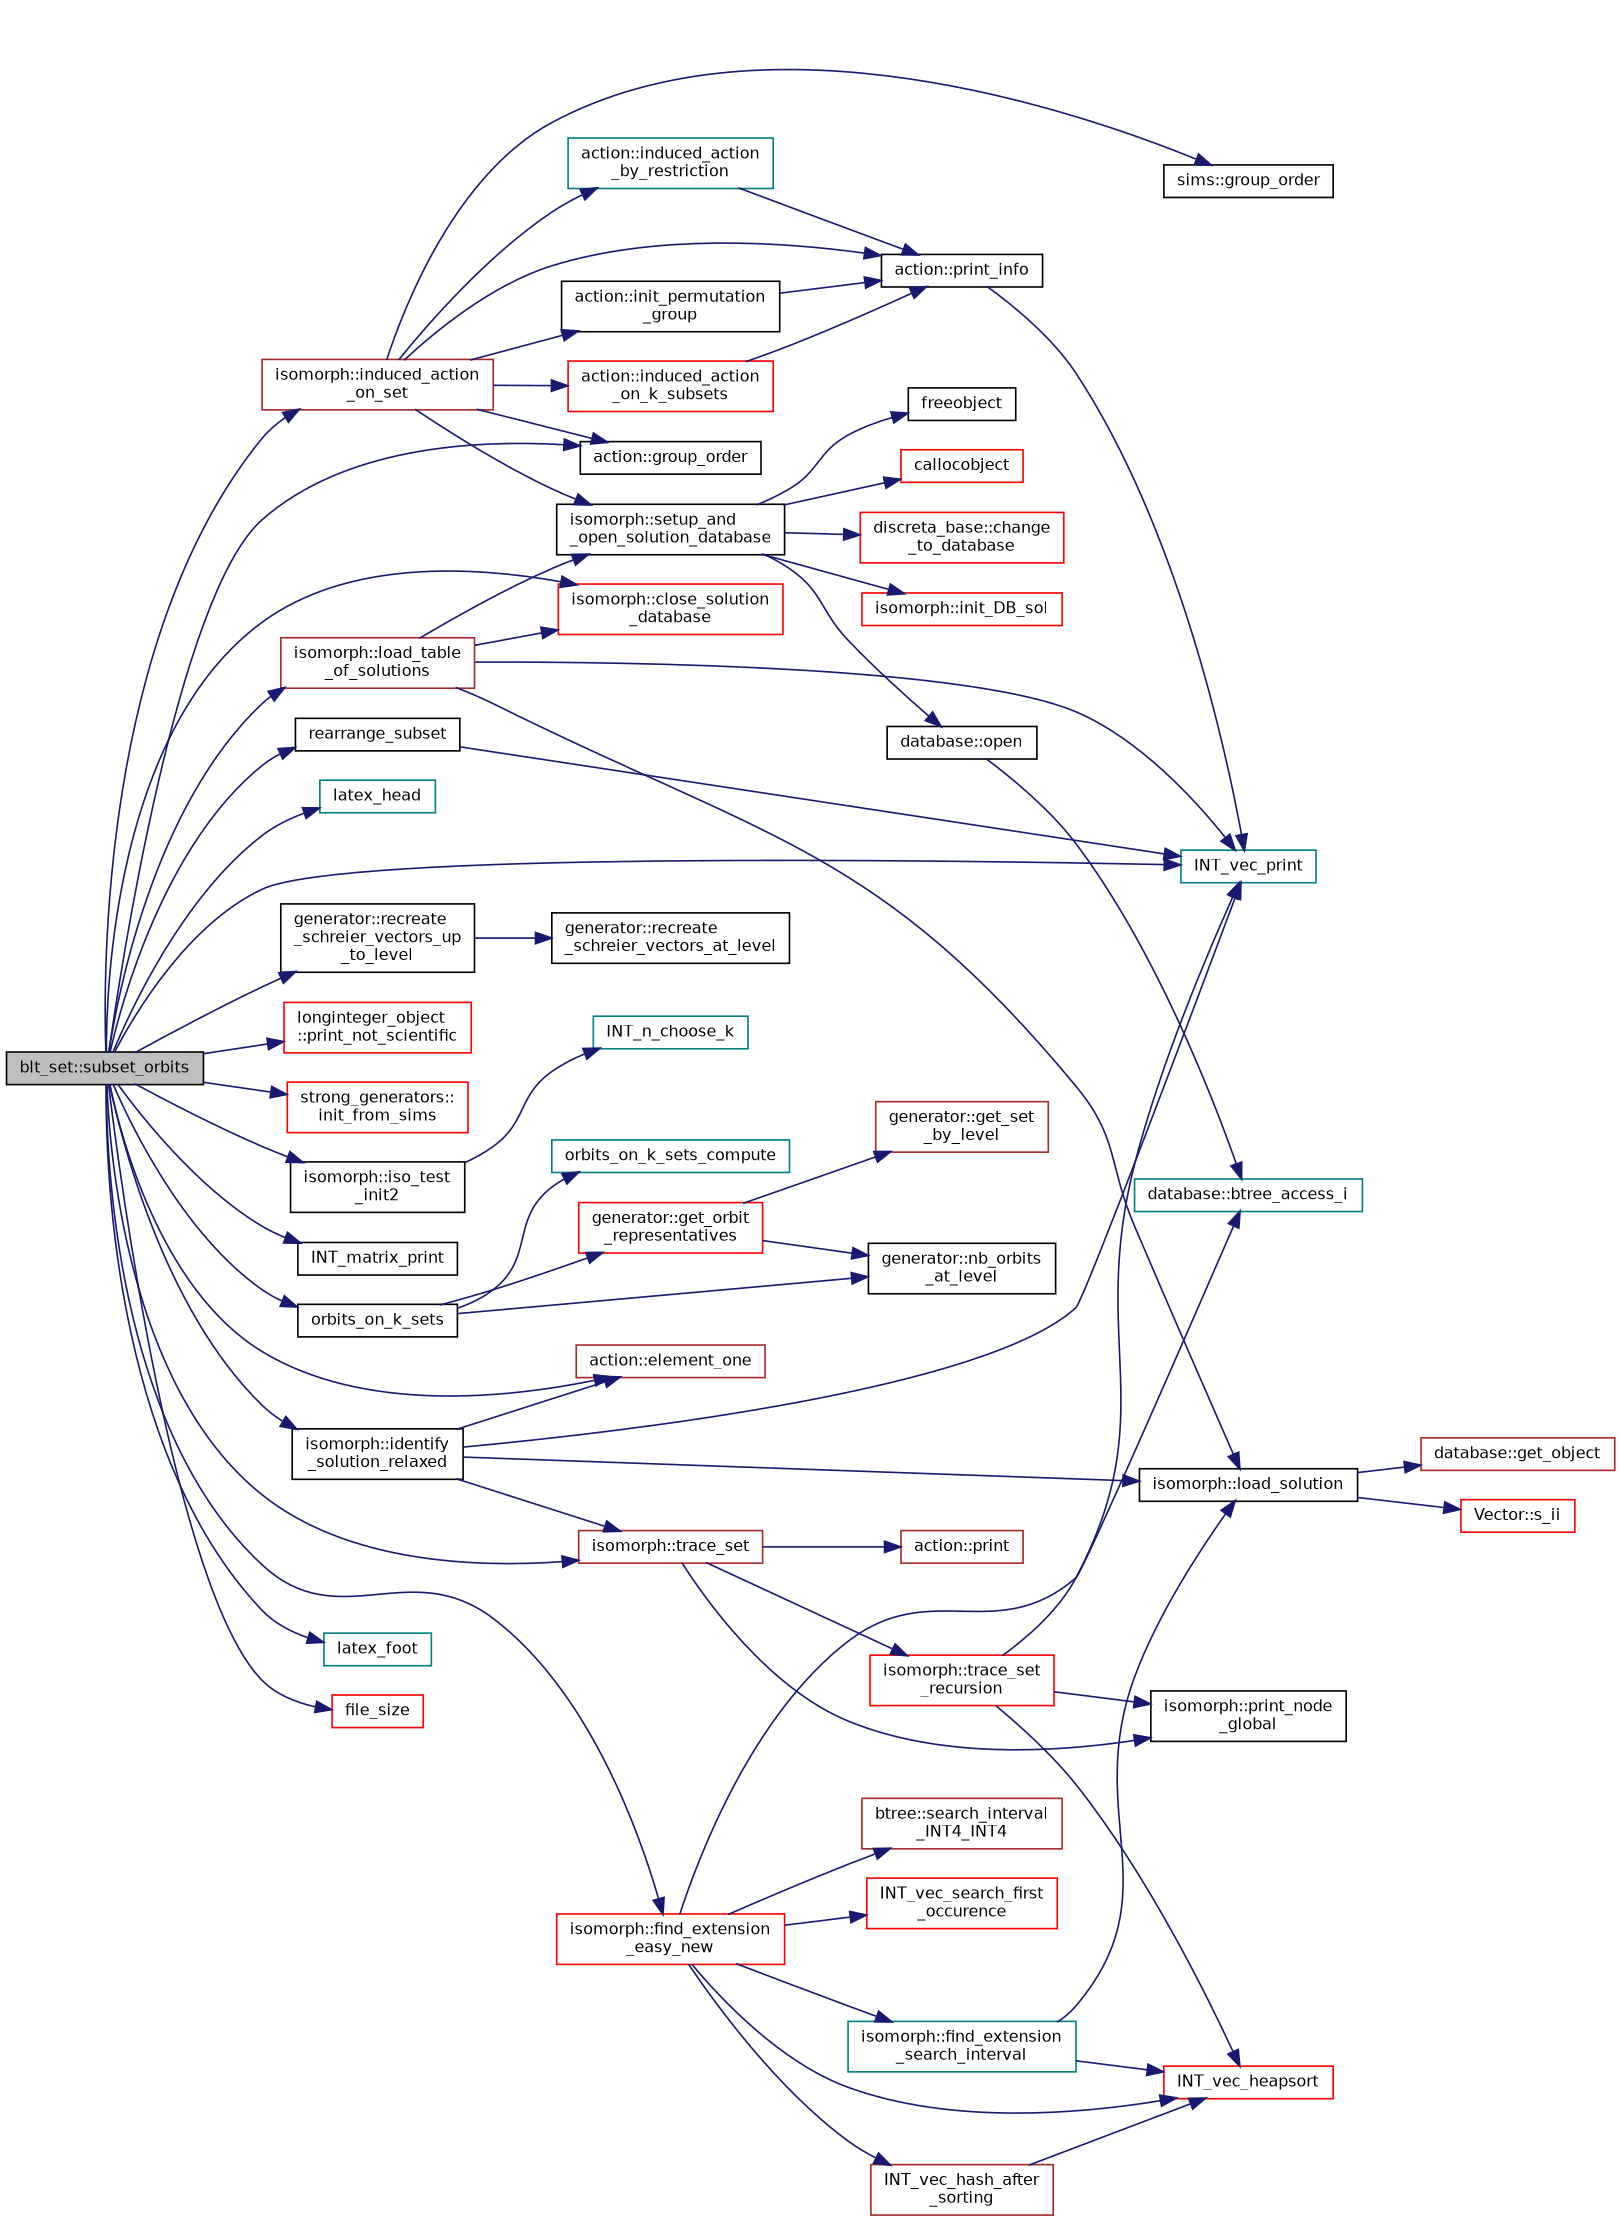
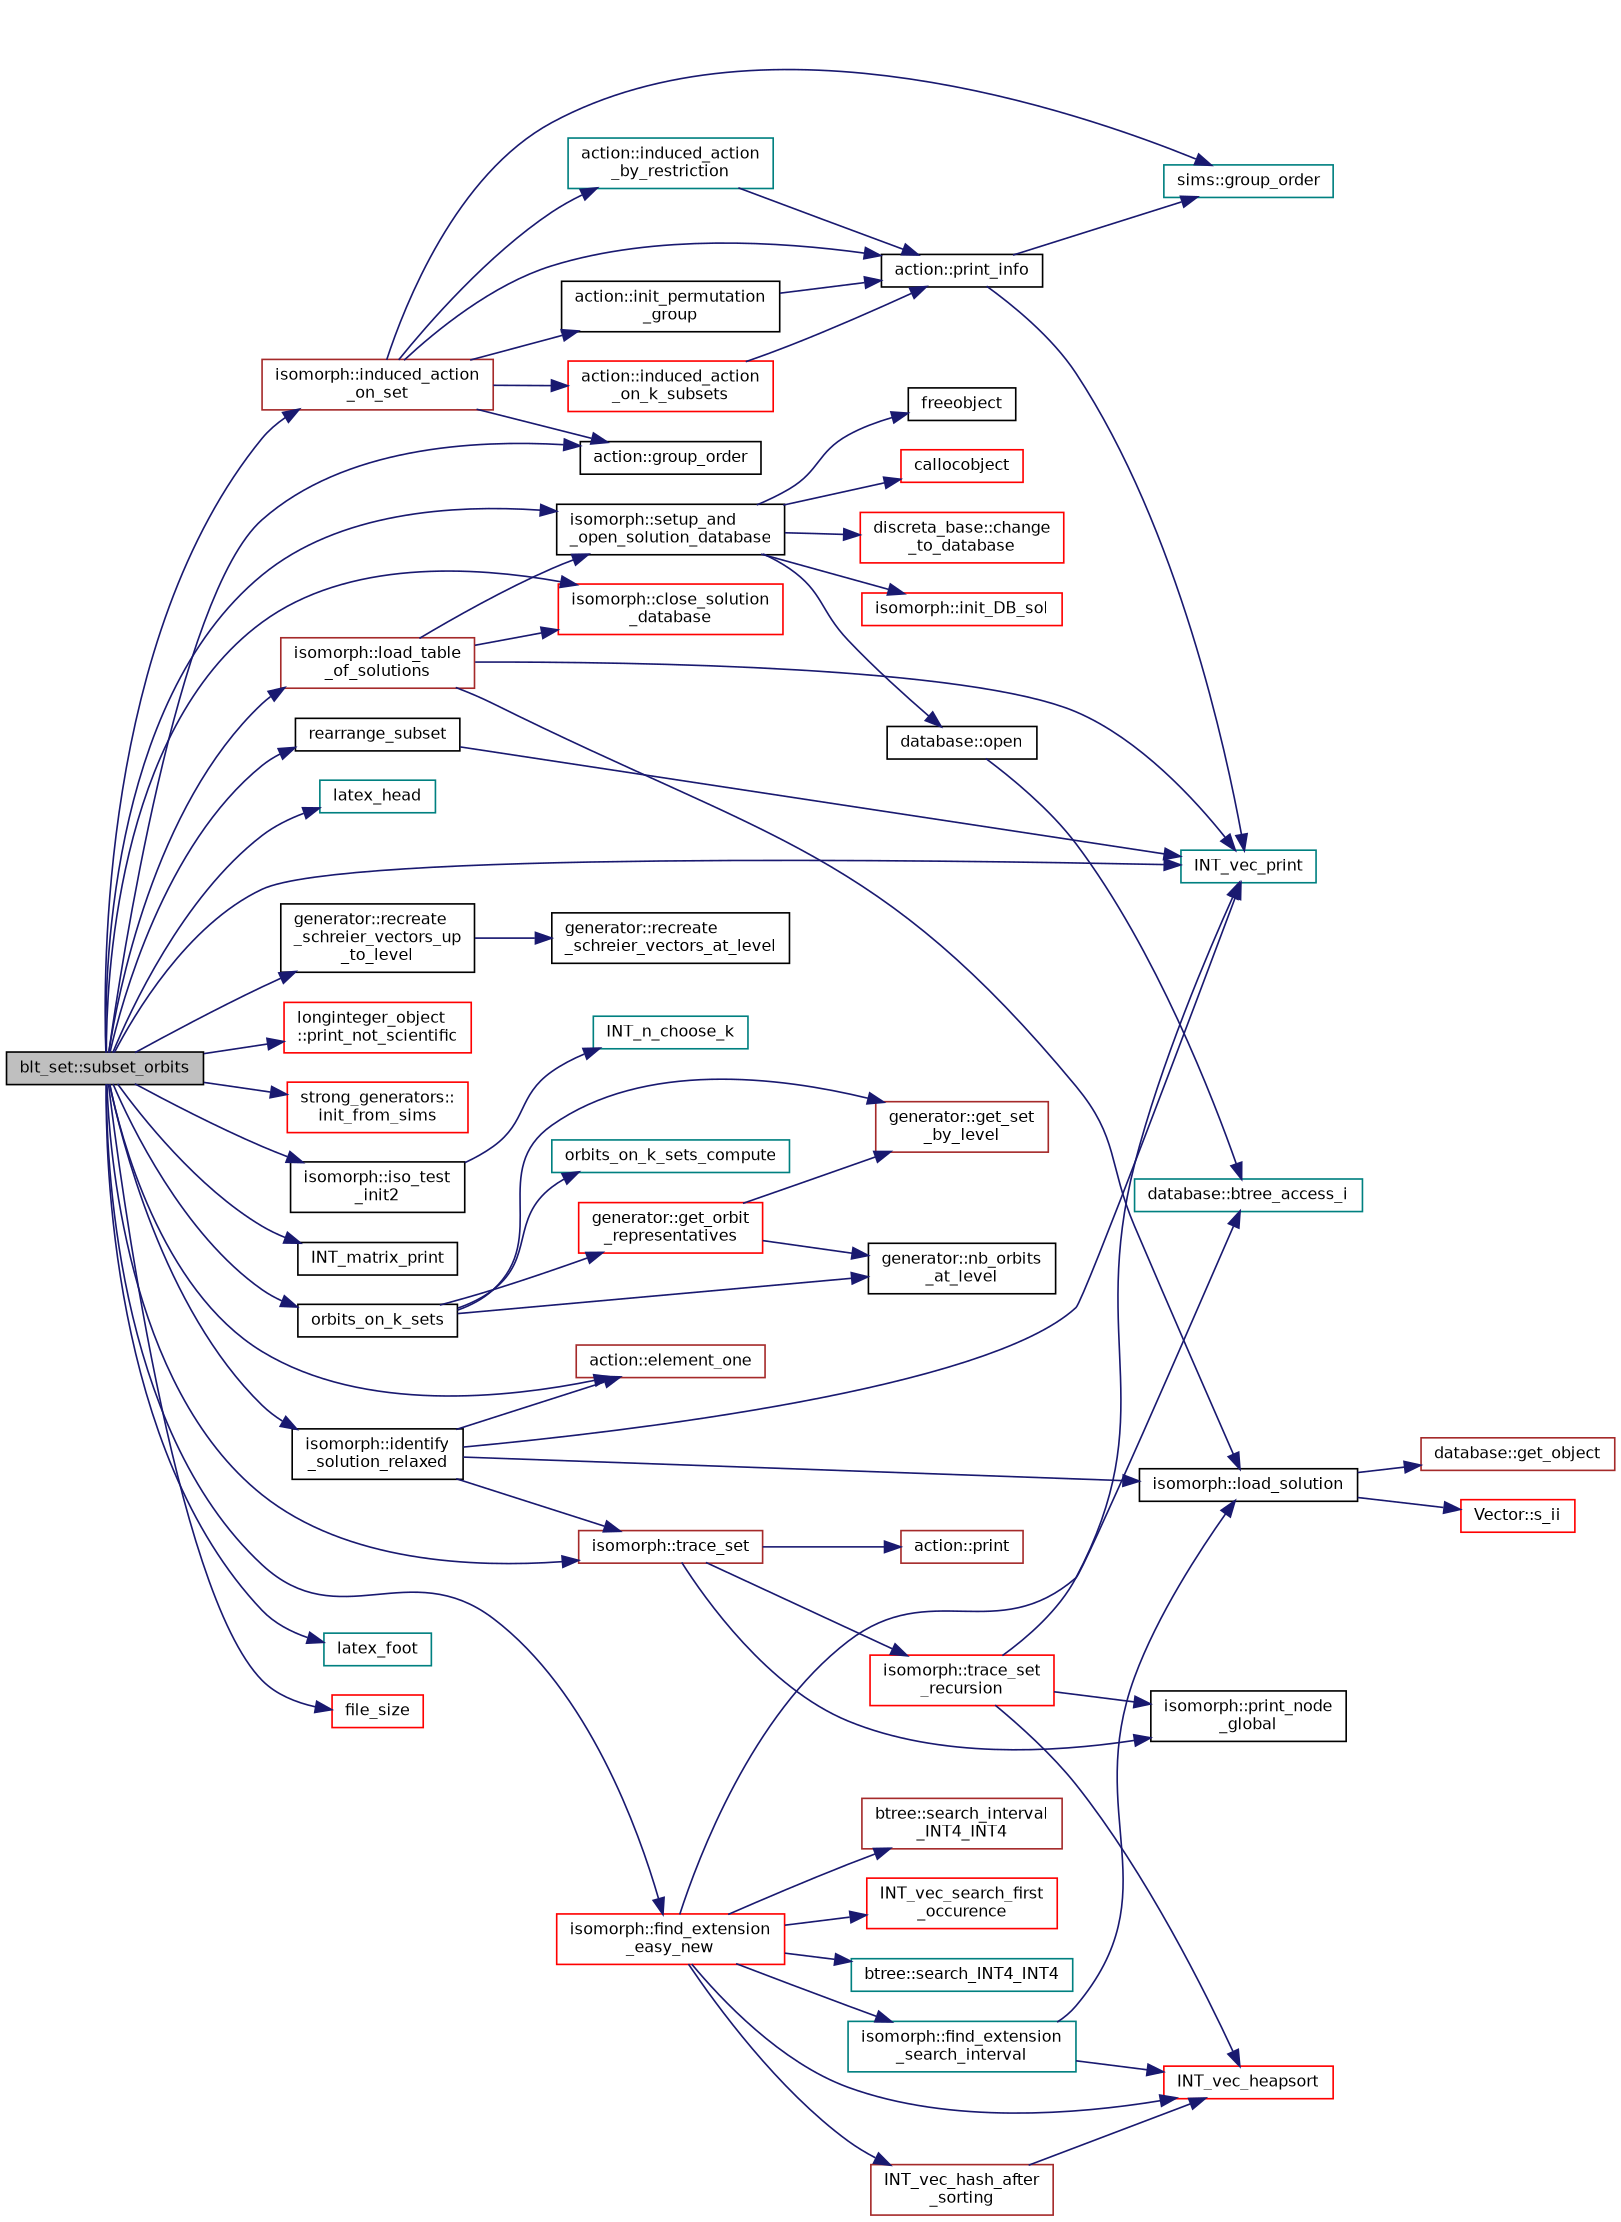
node "sims::group_order": color black -> teal
edge "action::print_info" -> "sims::group_order": added
edge "isomorph::induced_action _on_set" -> "isomorph::setup_and _open_solution_database": now "blt_set::subset_orbits" -> "isomorph::setup_and _open_solution_database"
edge "orbits_on_k_sets" -> "generator::get_set _by_level": added
node "btree::search_INT4_INT4": added
